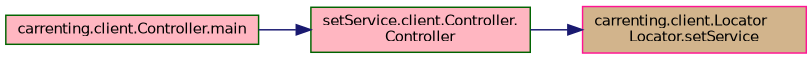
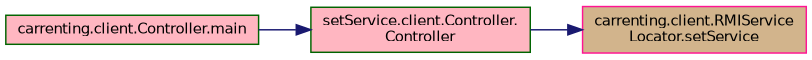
node "carrenting.client.Locator Locator.setService": label "carrenting.client.Locator Locator.setService" -> "carrenting.client.RMIService Locator.setService"
